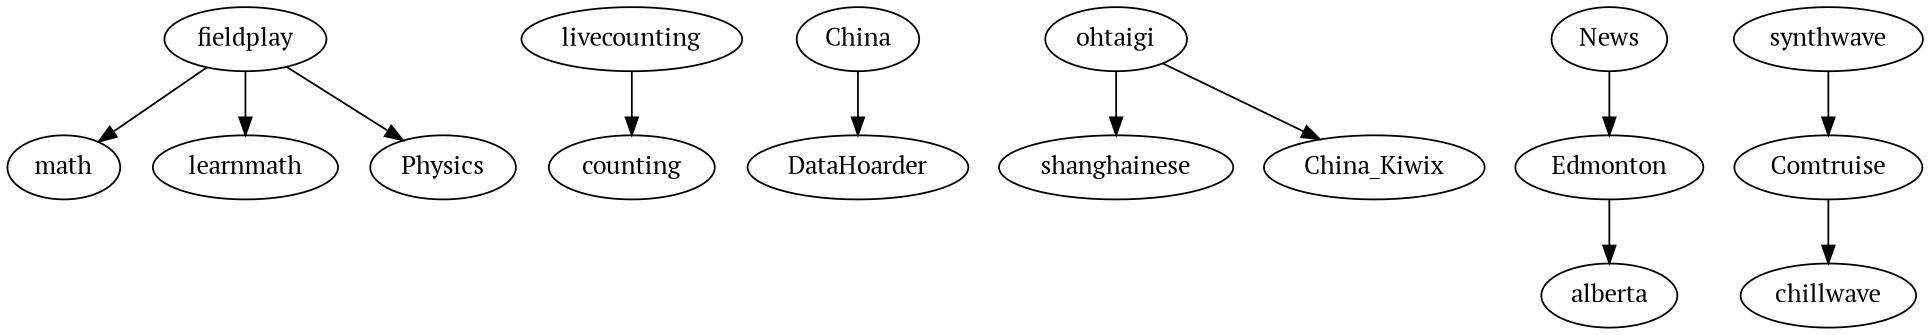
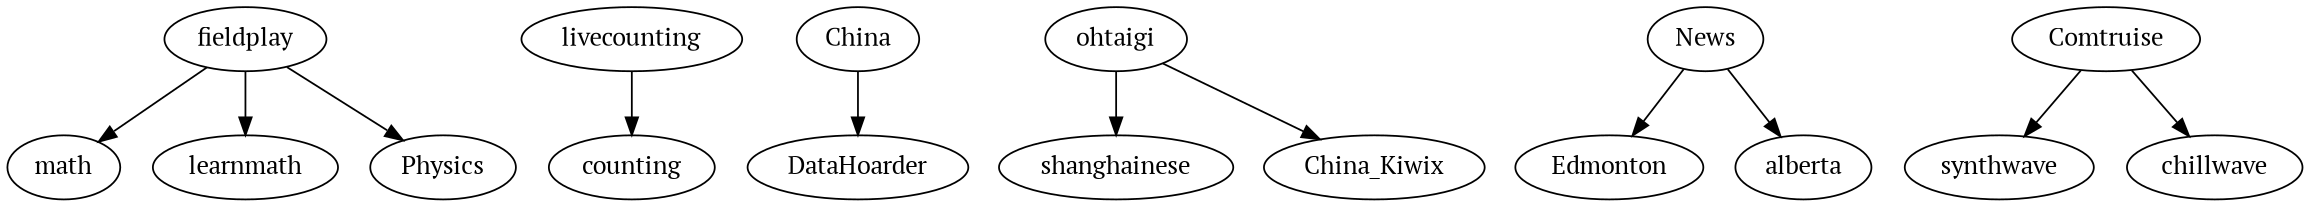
edge "synthwave" -> "Comtruise": reversed
edge "Edmonton" -> "alberta": now "News" -> "alberta"
